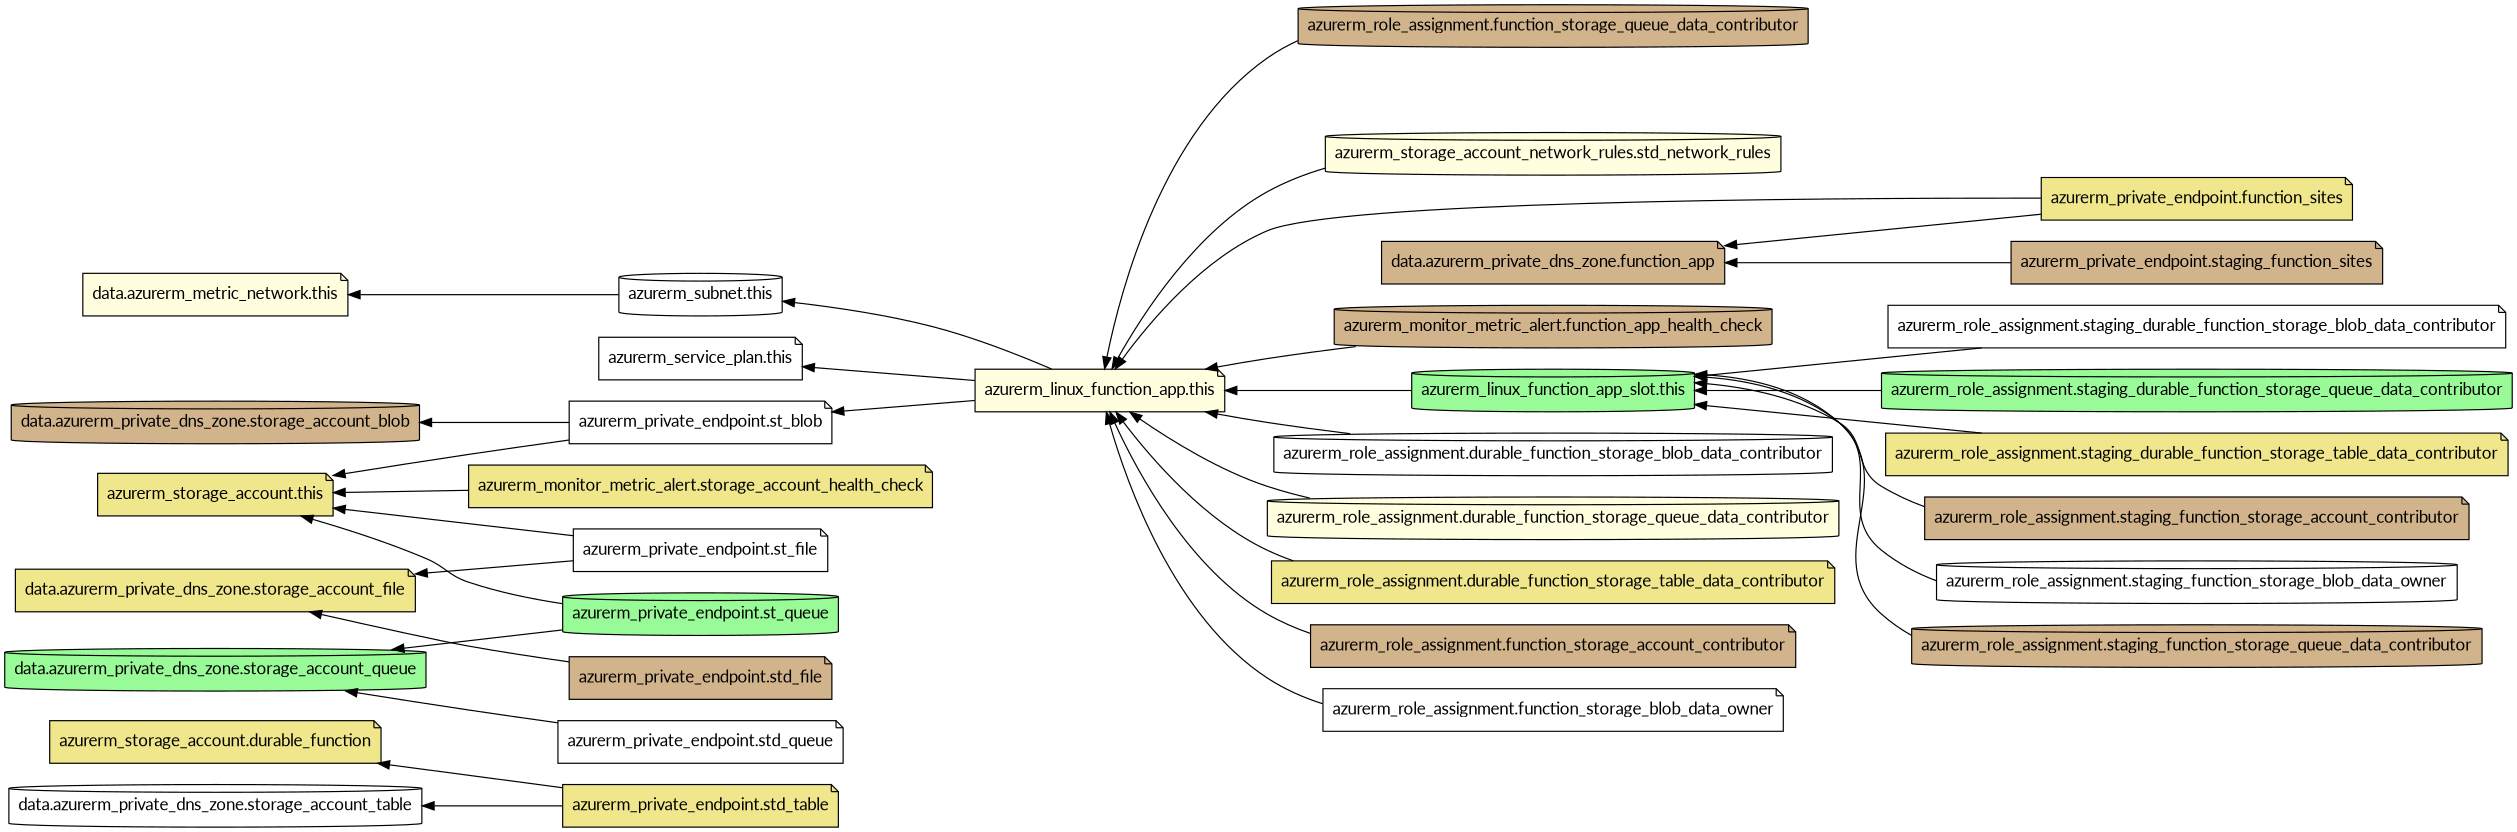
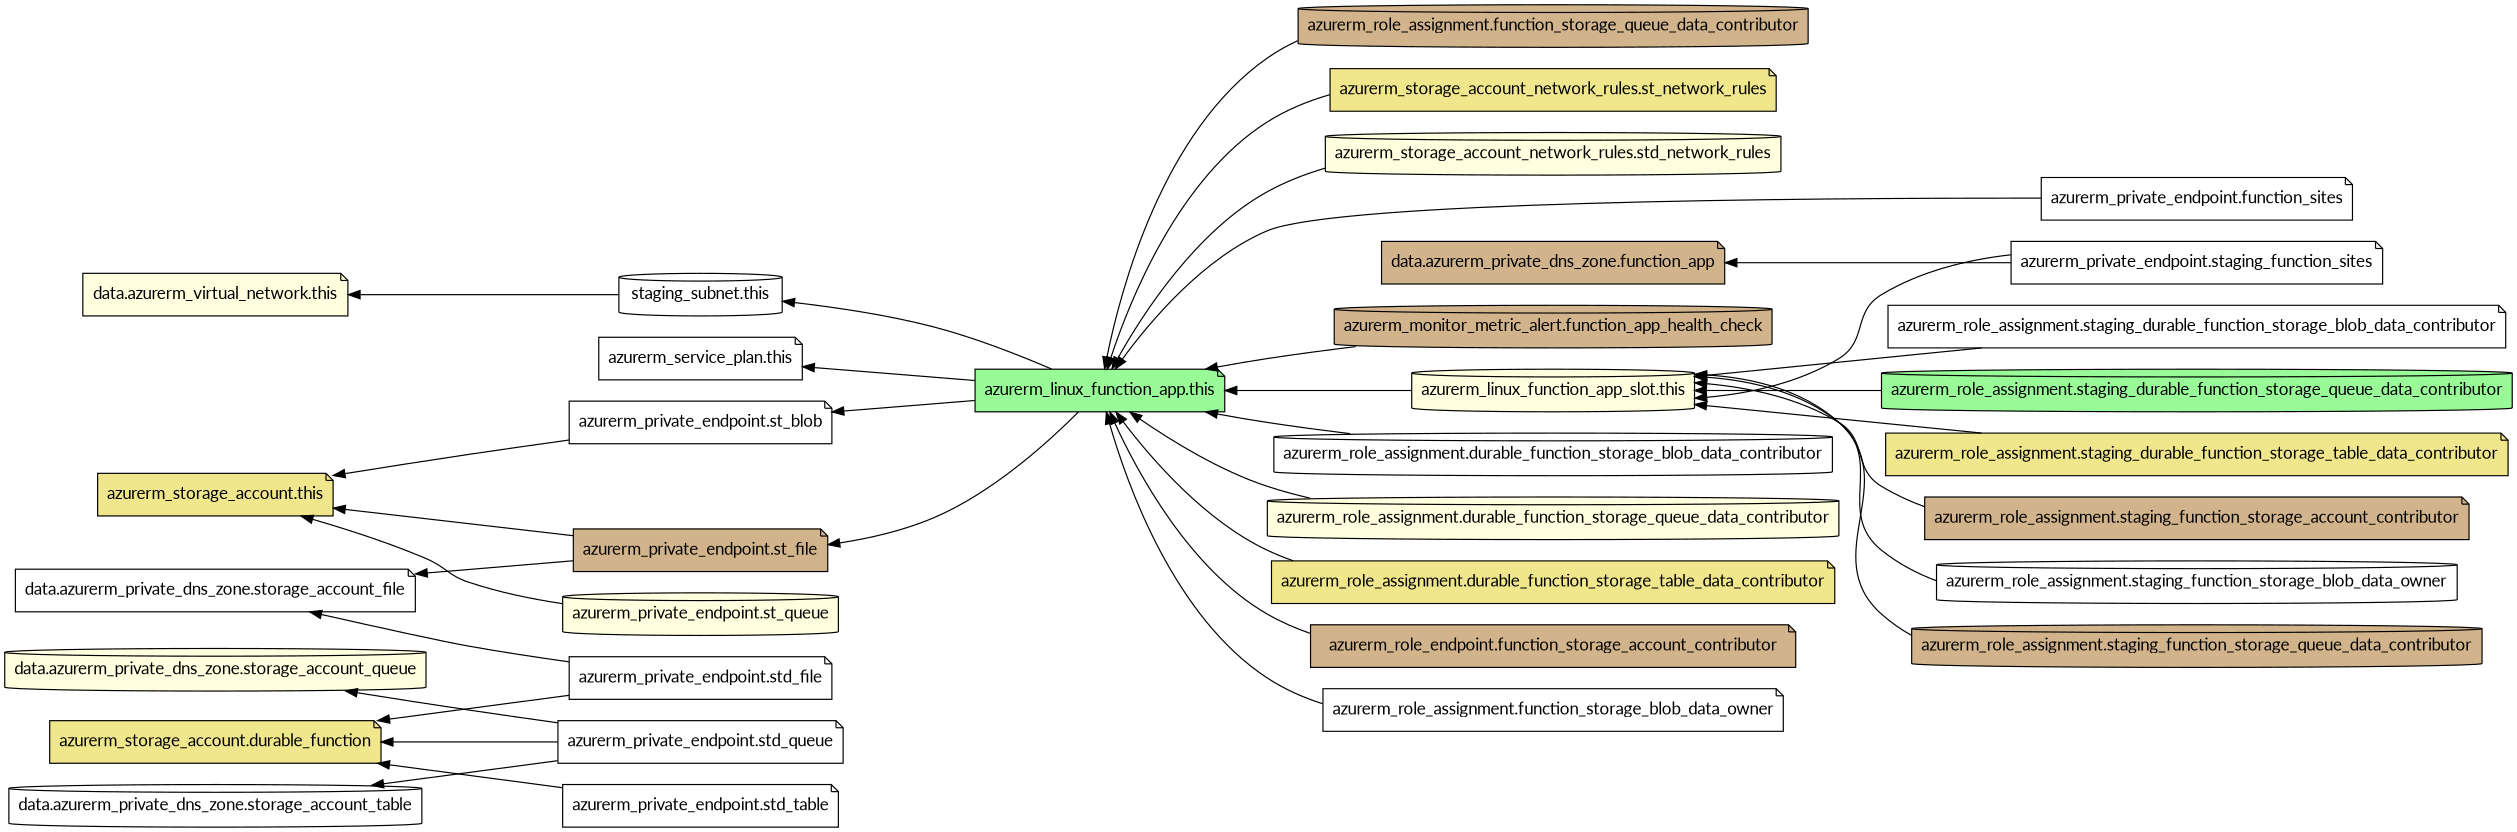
node "azurerm_storage_account_network_rules.st_network_rules": added
node "azurerm_private_endpoint.function_sites": fillcolor khaki -> white
edge "azurerm_private_endpoint.function_sites" -> "data.azurerm_private_dns_zone.function_app": removed
node "azurerm_private_endpoint.staging_function_sites": fillcolor tan -> white
node "data.azurerm_metric_network.this": label "data.azurerm_metric_network.this" -> "data.azurerm_virtual_network.this"
node "azurerm_subnet.this": label "azurerm_subnet.this" -> "staging_subnet.this"
edge "azurerm_private_endpoint.staging_function_sites" -> "azurerm_linux_function_app_slot.this": added
node "azurerm_linux_function_app.this": fillcolor lightyellow -> palegreen
node "azurerm_linux_function_app_slot.this": fillcolor palegreen -> lightyellow
node "data.azurerm_private_dns_zone.storage_account_blob": removed
node "azurerm_monitor_metric_alert.storage_account_health_check": removed
edge "azurerm_linux_function_app.this" -> "azurerm_private_endpoint.st_file": added
node "azurerm_private_endpoint.st_file": fillcolor white -> tan
node "data.azurerm_private_dns_zone.storage_account_file": fillcolor khaki -> white
node "azurerm_private_endpoint.st_queue": fillcolor palegreen -> lightyellow
edge "azurerm_private_endpoint.st_queue" -> "data.azurerm_private_dns_zone.storage_account_queue": removed
node "azurerm_role_assignment.function_storage_account_contributor": label "azurerm_role_assignment.function_storage_account_contributor" -> "azurerm_role_endpoint.function_storage_account_contributor"
node "data.azurerm_private_dns_zone.storage_account_queue": fillcolor palegreen -> lightyellow
node "azurerm_private_endpoint.std_file": fillcolor tan -> white
edge "azurerm_private_endpoint.std_file" -> "azurerm_storage_account.durable_function": added
edge "azurerm_private_endpoint.std_queue" -> "azurerm_storage_account.durable_function": added
edge "azurerm_private_endpoint.std_table" -> "data.azurerm_private_dns_zone.storage_account_table": now "azurerm_private_endpoint.std_queue" -> "data.azurerm_private_dns_zone.storage_account_table"
node "azurerm_private_endpoint.std_table": fillcolor khaki -> white
